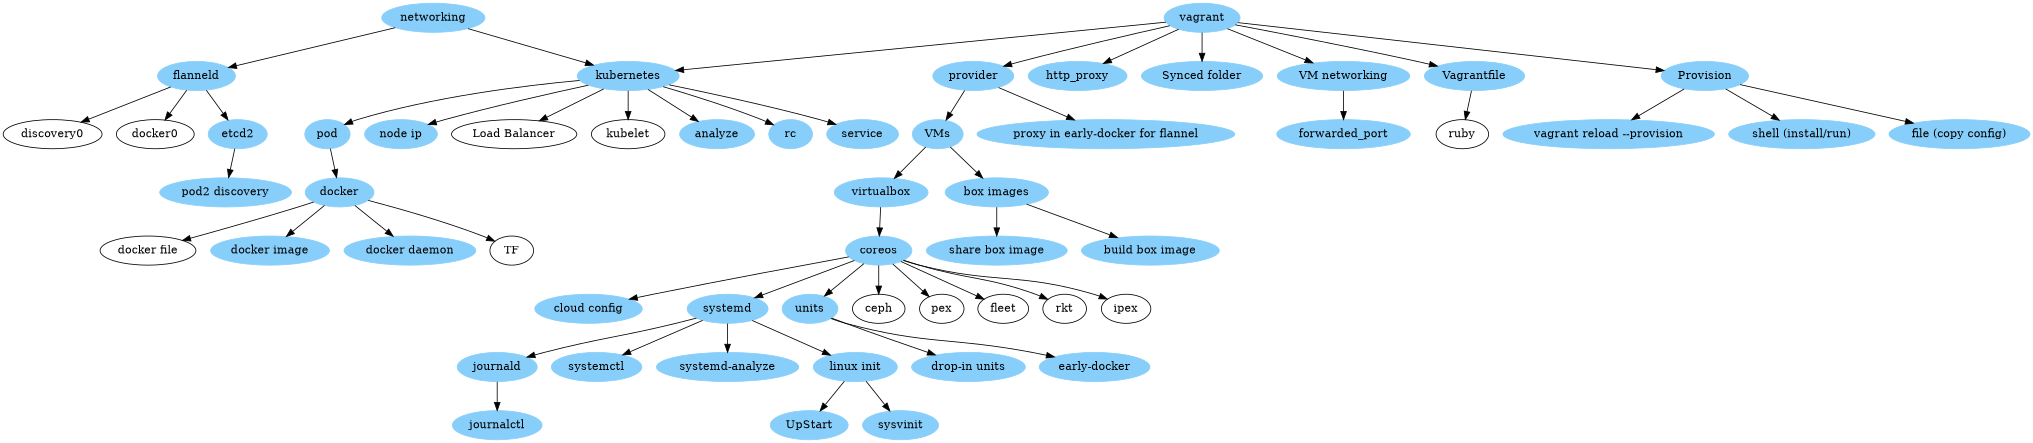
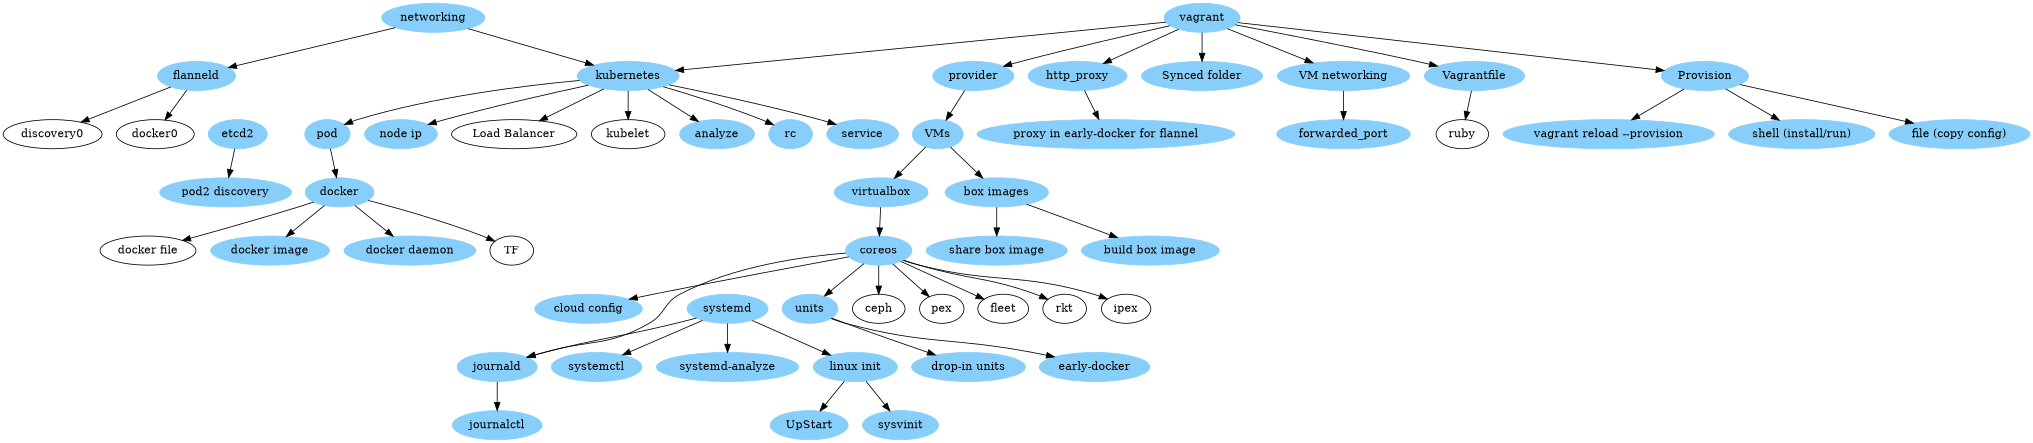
edge "flanneld" -> "etcd2": removed
edge "provider" -> "proxy in early-docker for flannel": now "http_proxy" -> "proxy in early-docker for flannel"
edge "coreos" -> "systemd": now "coreos" -> "journald"
